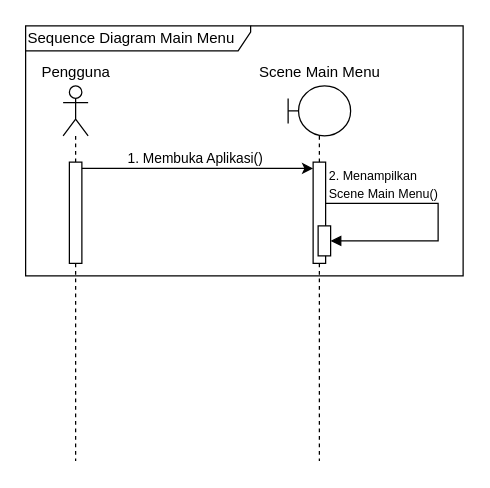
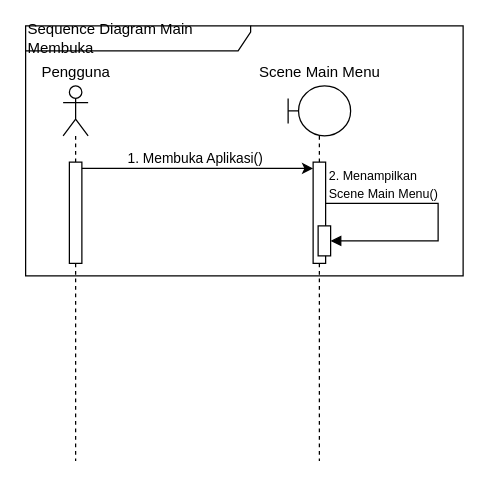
node "Sequence Diagram Main Menu": label "Sequence Diagram Main Menu" -> "Sequence Diagram Main Membuka"
